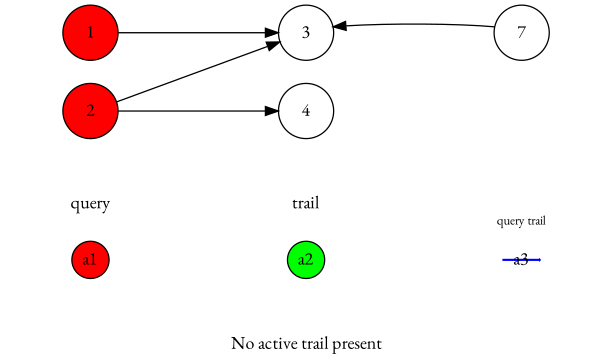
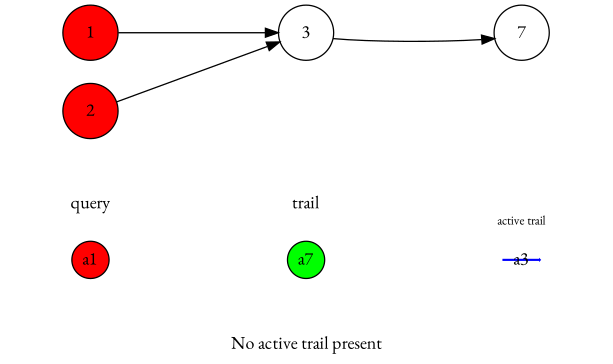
edge "7" -> "3": reversed
node "4": removed
node "query trail": label "query trail" -> "active trail"
node "a2": label "a2" -> "a7"
